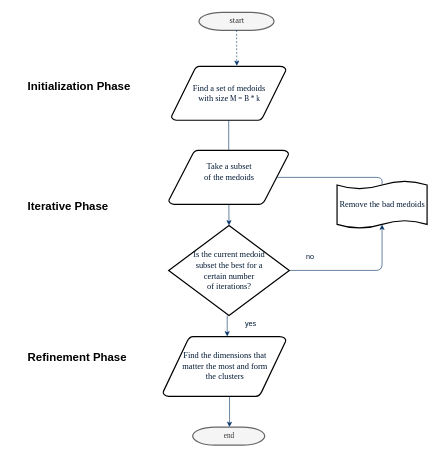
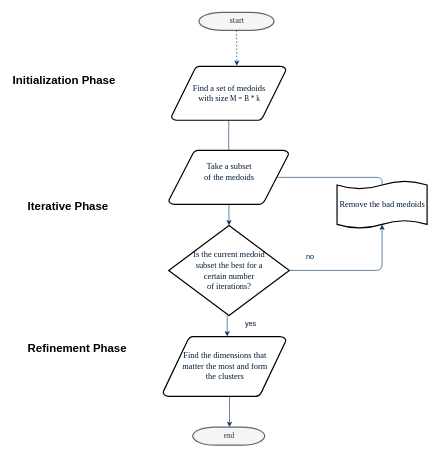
node "Initialization Phase": moved (97, 90) -> (82, 84)
node "Refinement Phase": moved (91, 361) -> (91, 352)
